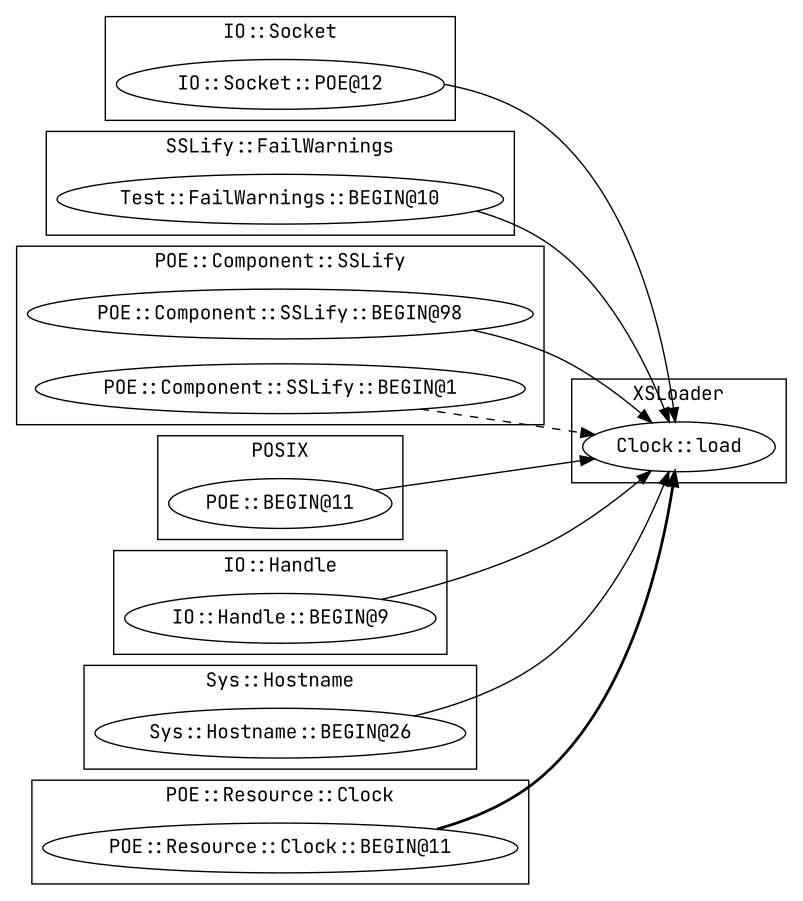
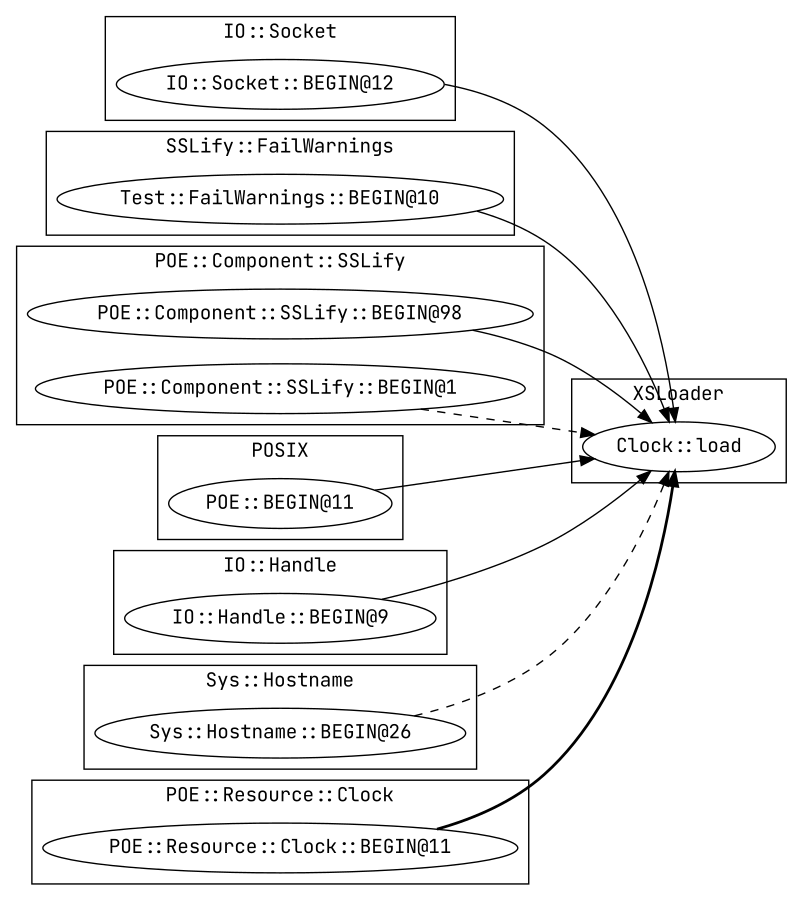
node "IO::Socket::POE@12": label "IO::Socket::POE@12" -> "IO::Socket::BEGIN@12"
edge "Sys::Hostname::BEGIN@26" -> "Clock::load": style solid -> dashed
